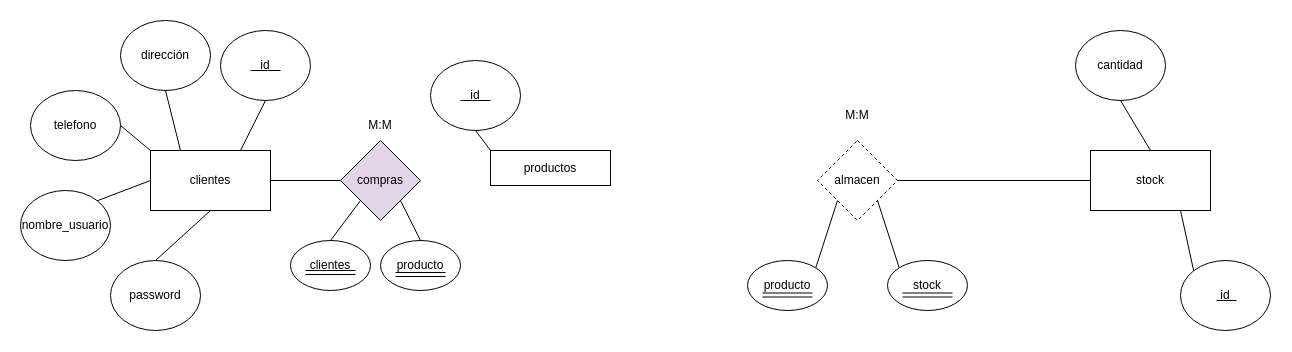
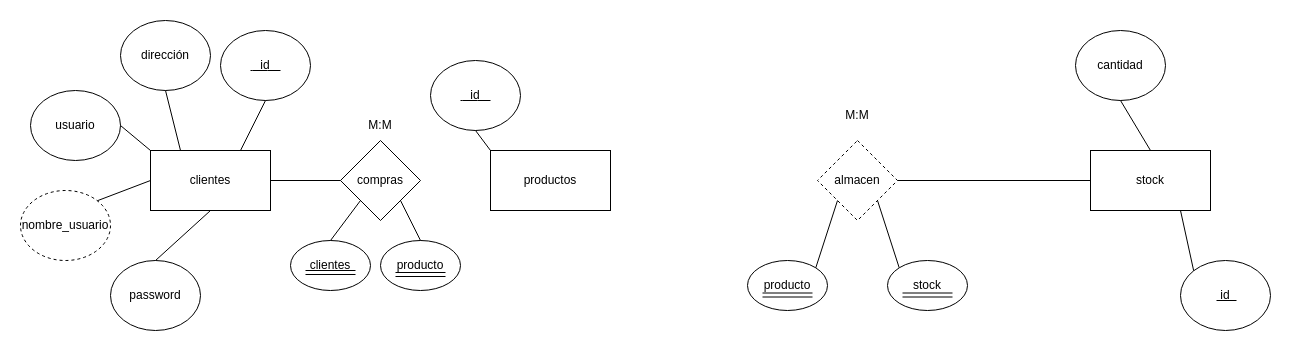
node "telefono": label "telefono" -> "usuario"
node "productos": size 120x35 -> 120x60
node "compras": fillcolor #e1d5e7 -> #ffffff
node "nombre_usuario": style solid -> dashed
